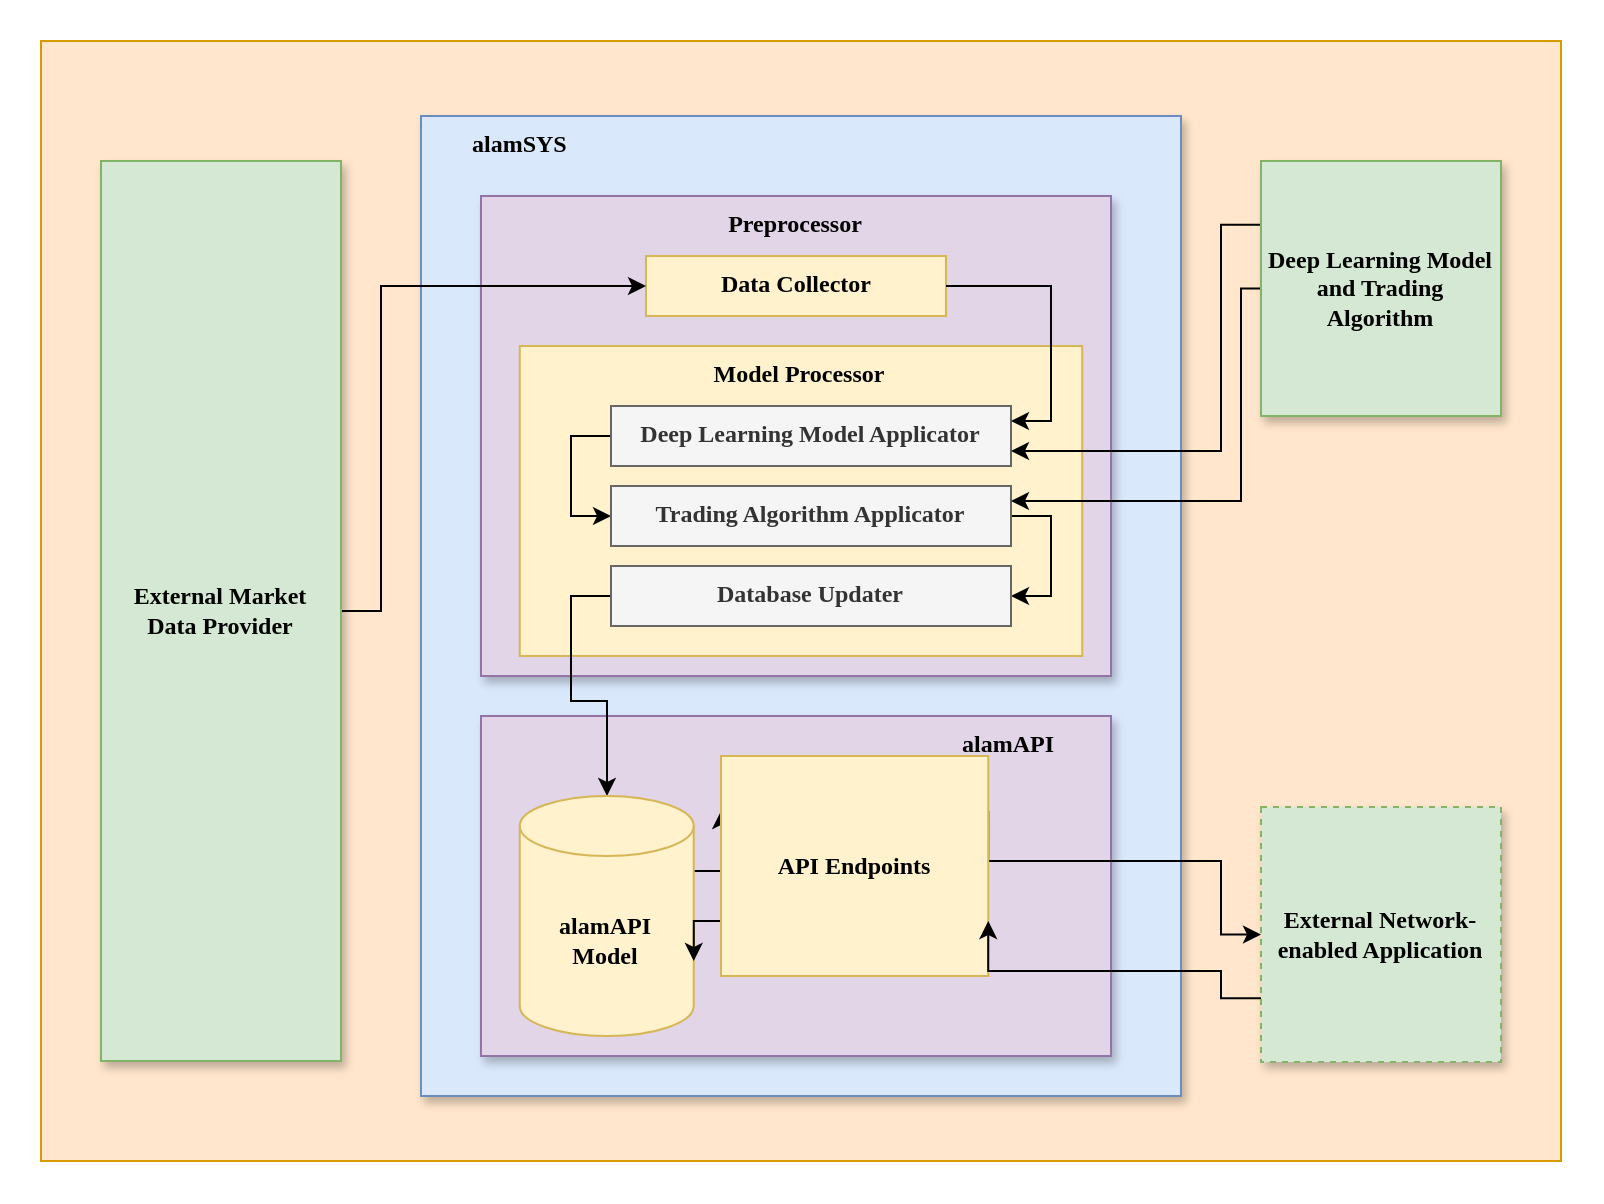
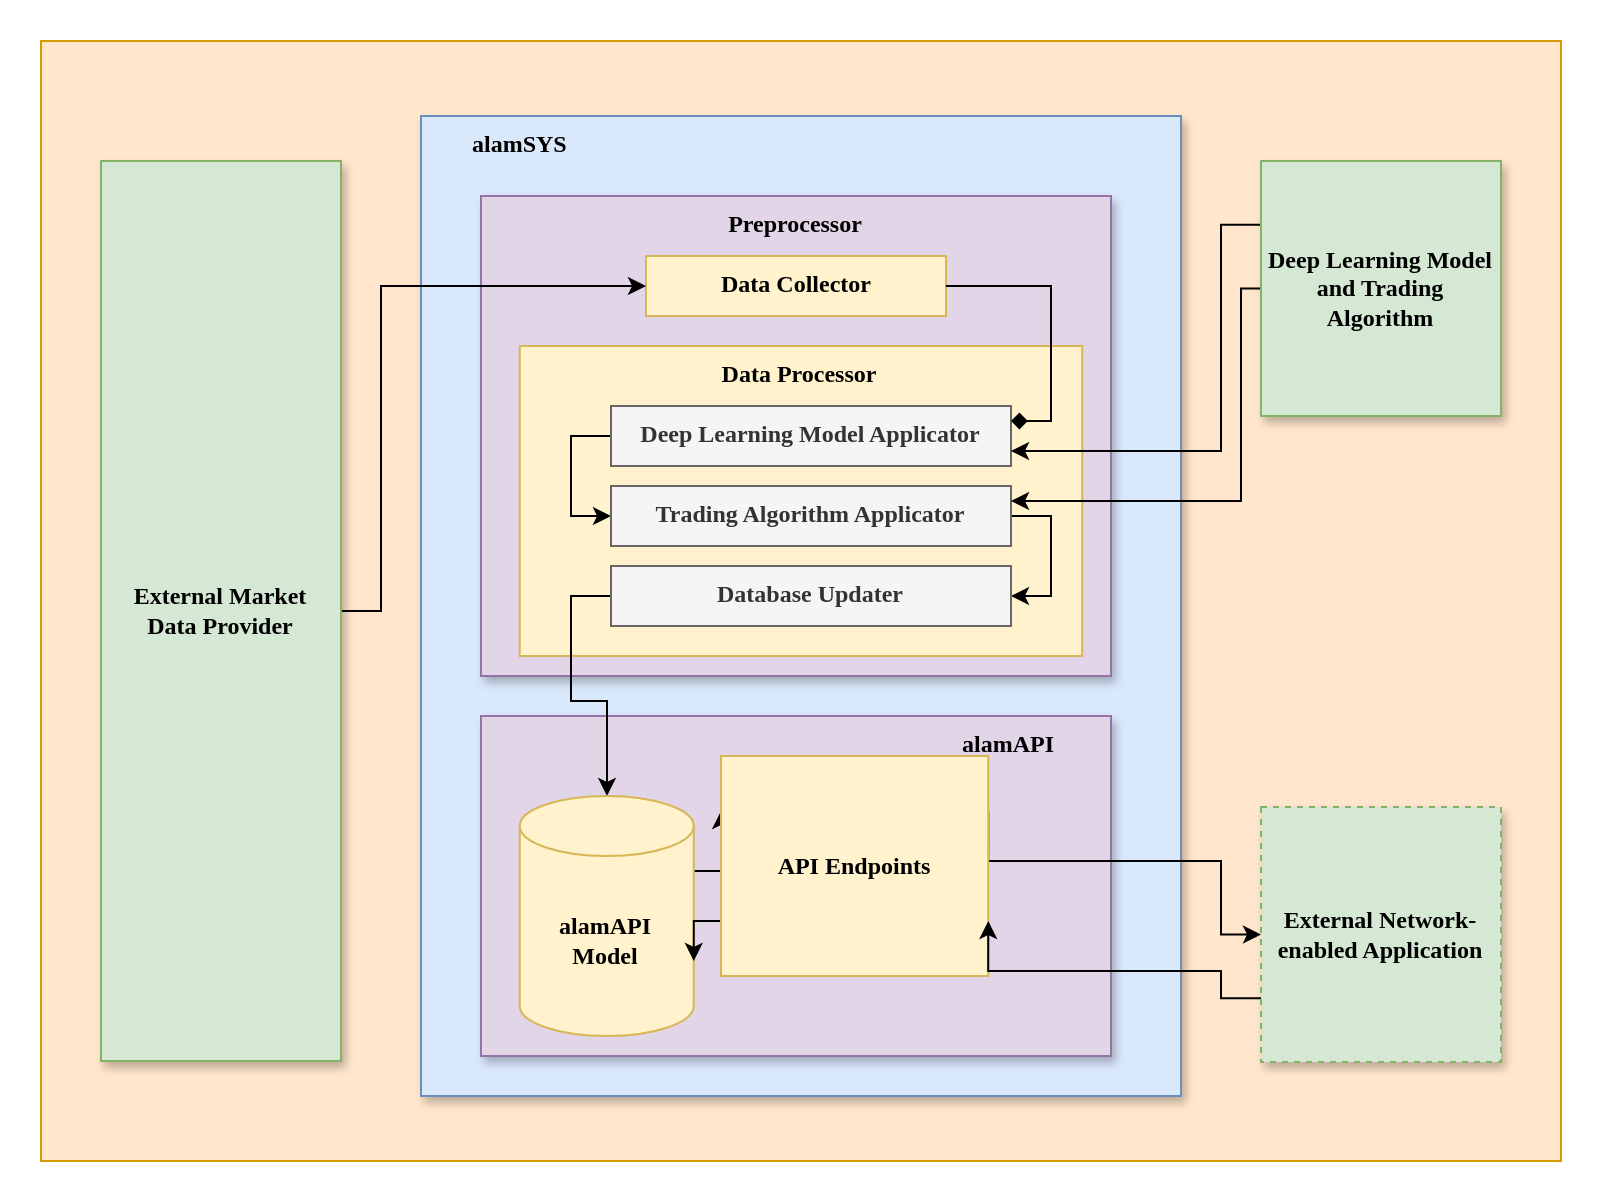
node "Model Processor": label "Model Processor" -> "Data Processor"
edge "Data Collector" -> "Deep Learning Model Applicator": arrowhead classic -> diamond
